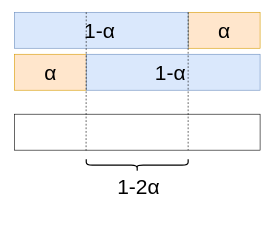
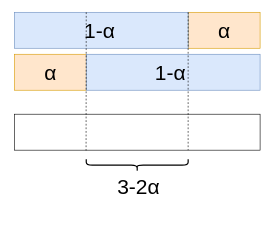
node "1-2α": label "1-2α" -> "3-2α"
